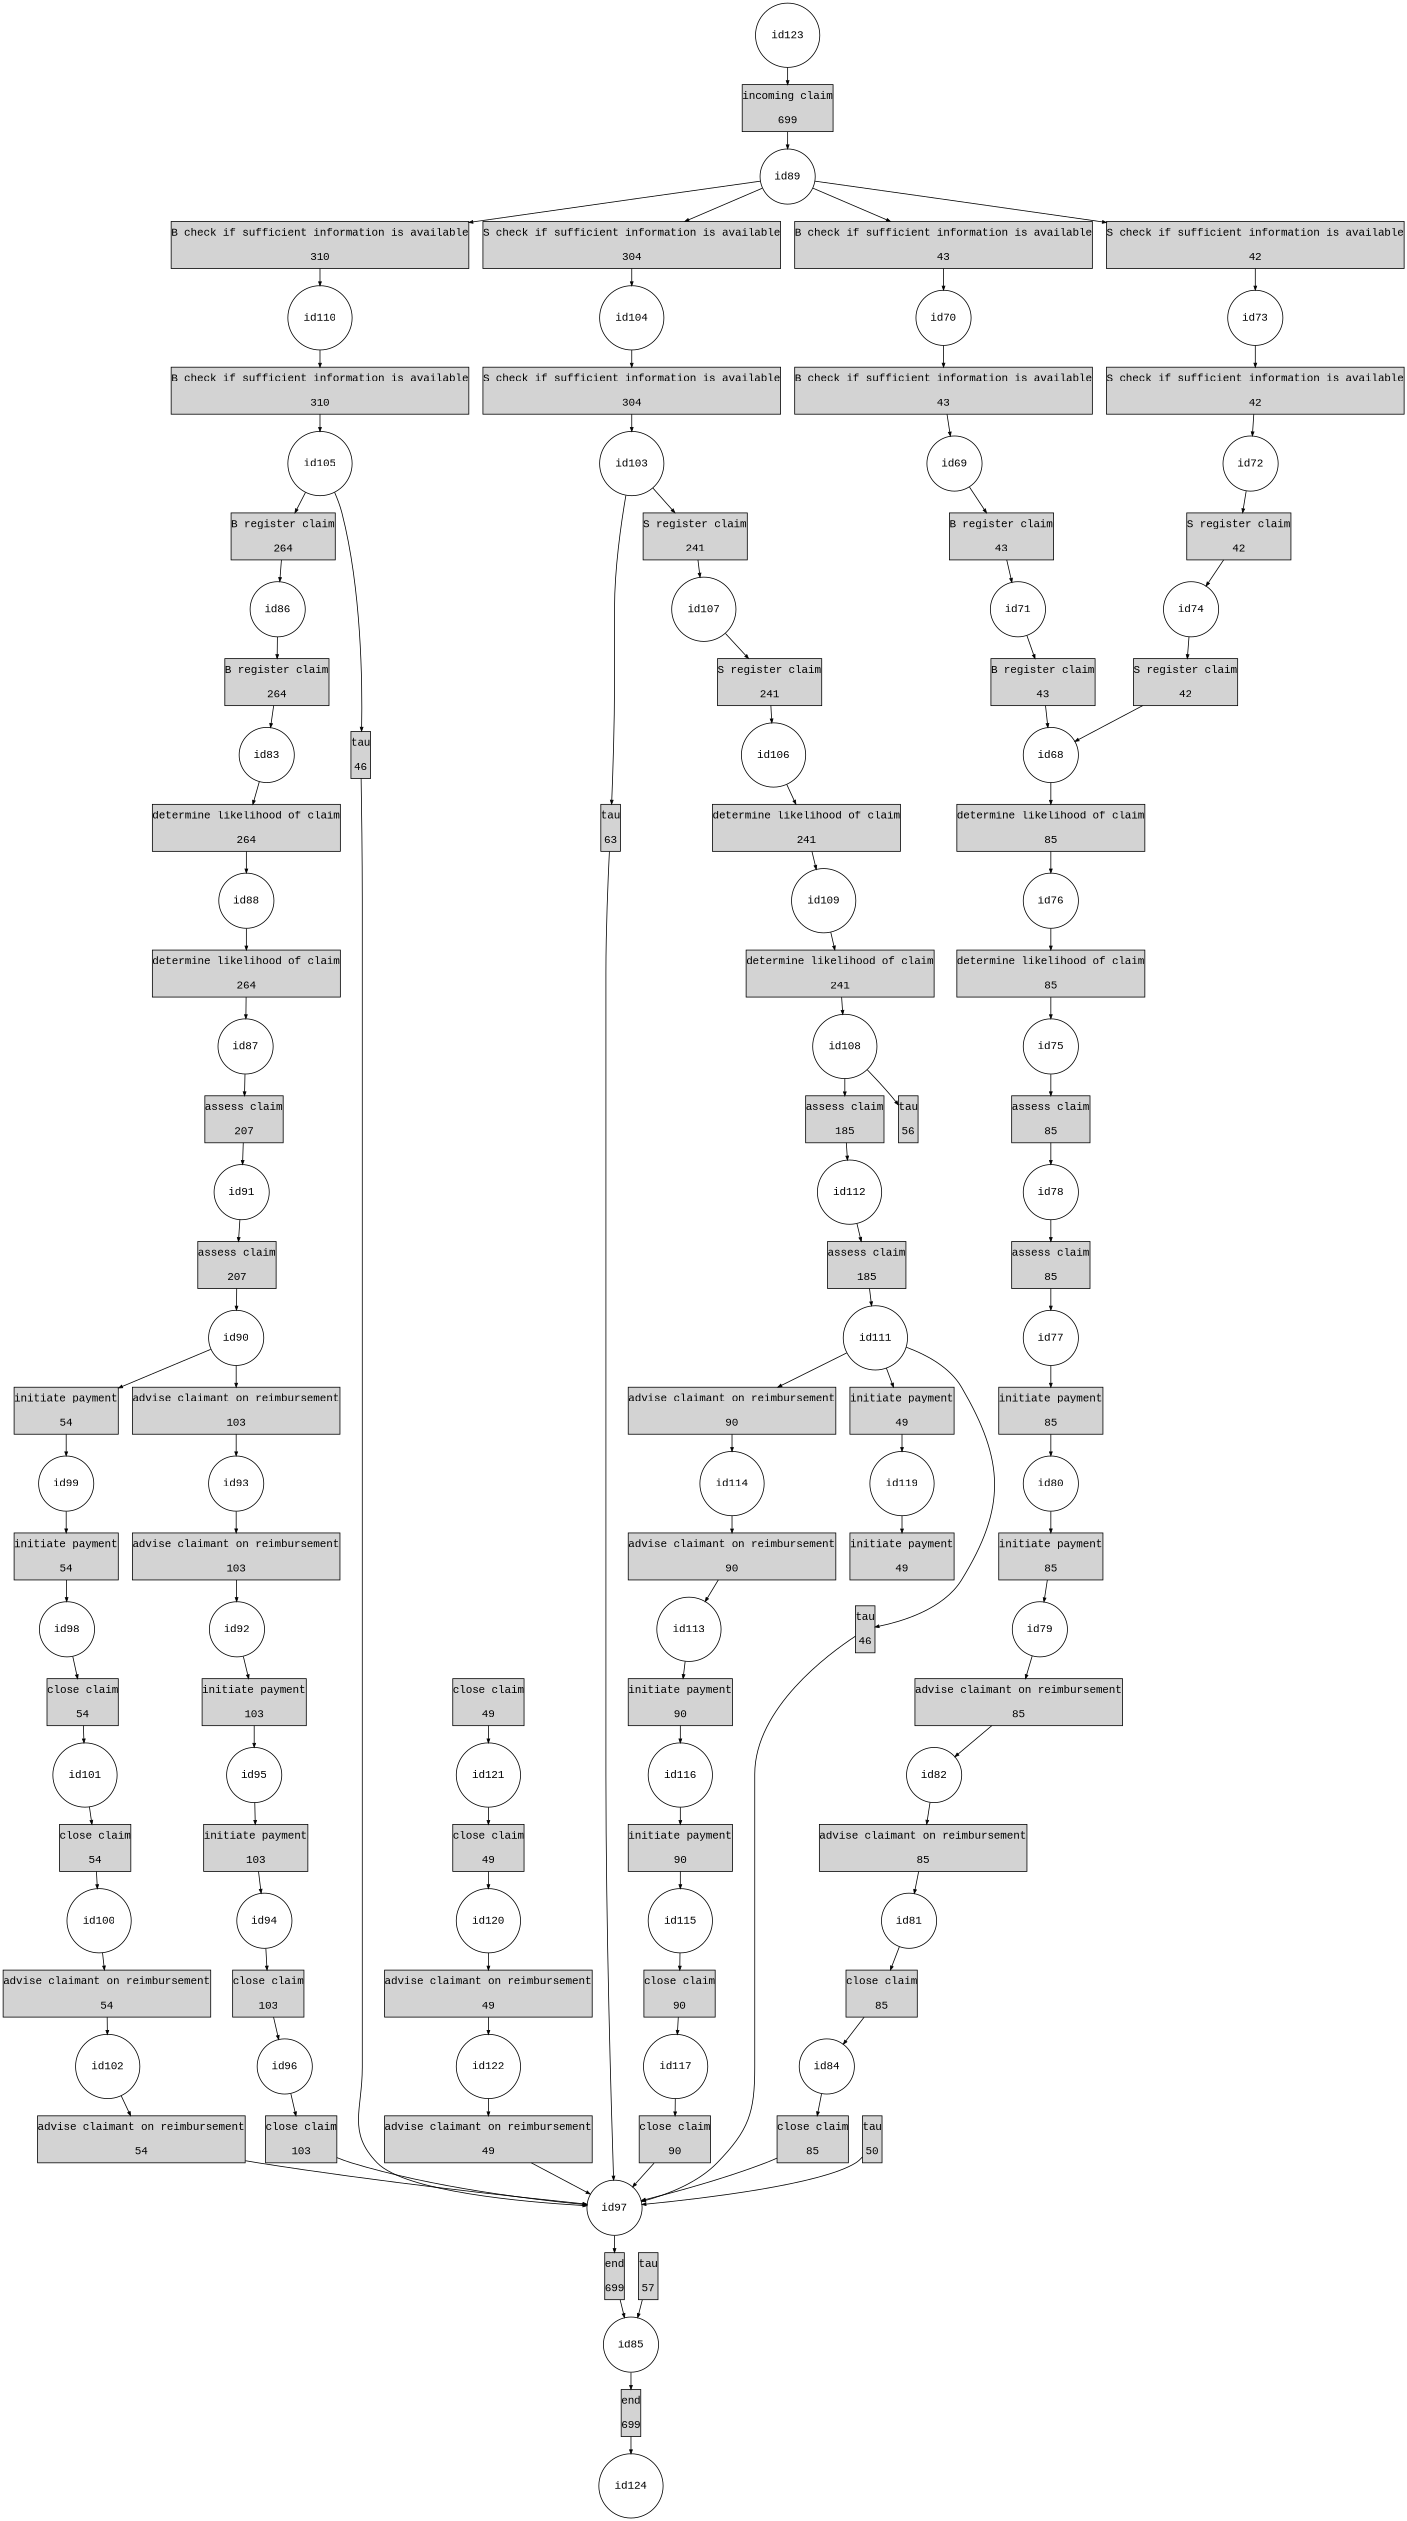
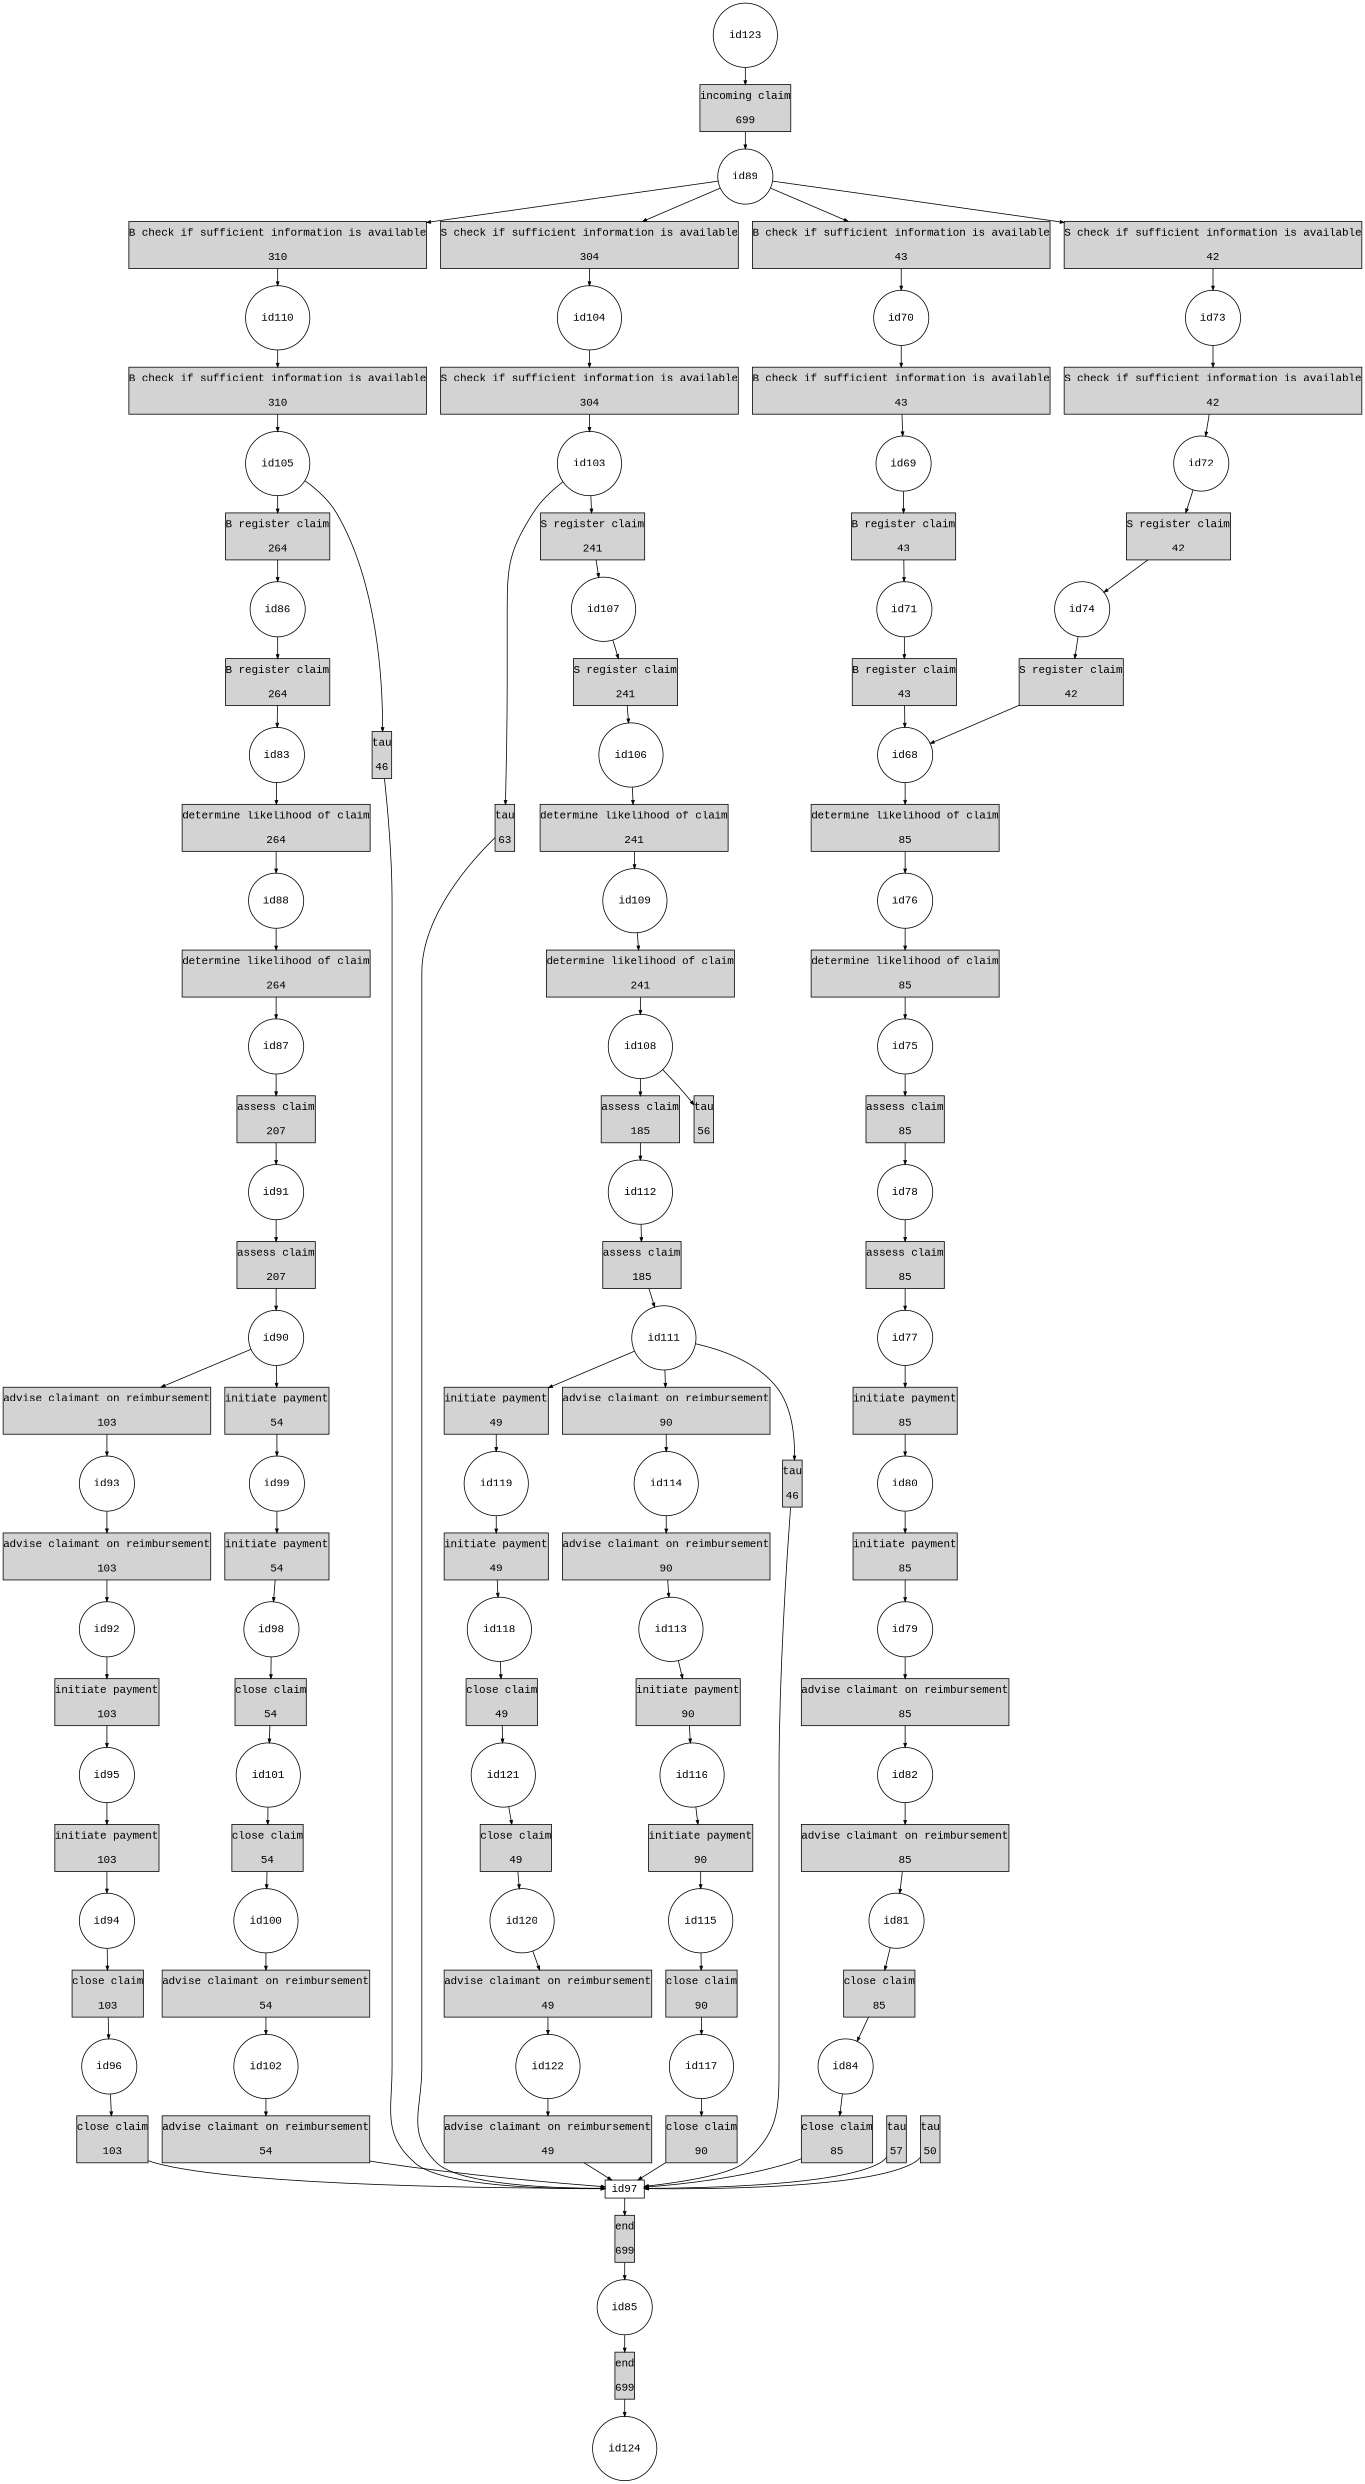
node "id118": added
node "id97": shape circle -> box
edge "tau 57" -> "id85": now "tau 57" -> "id97"
